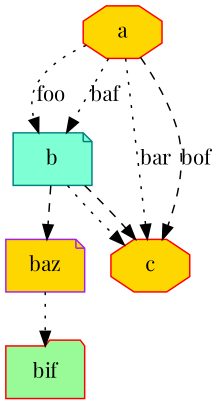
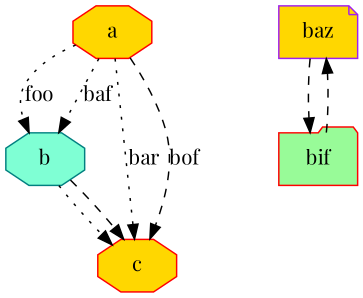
node "b": shape note -> octagon
edge "b" -> "baz": now "bif" -> "baz"
edge "baz" -> "bif": style dotted -> dashed
